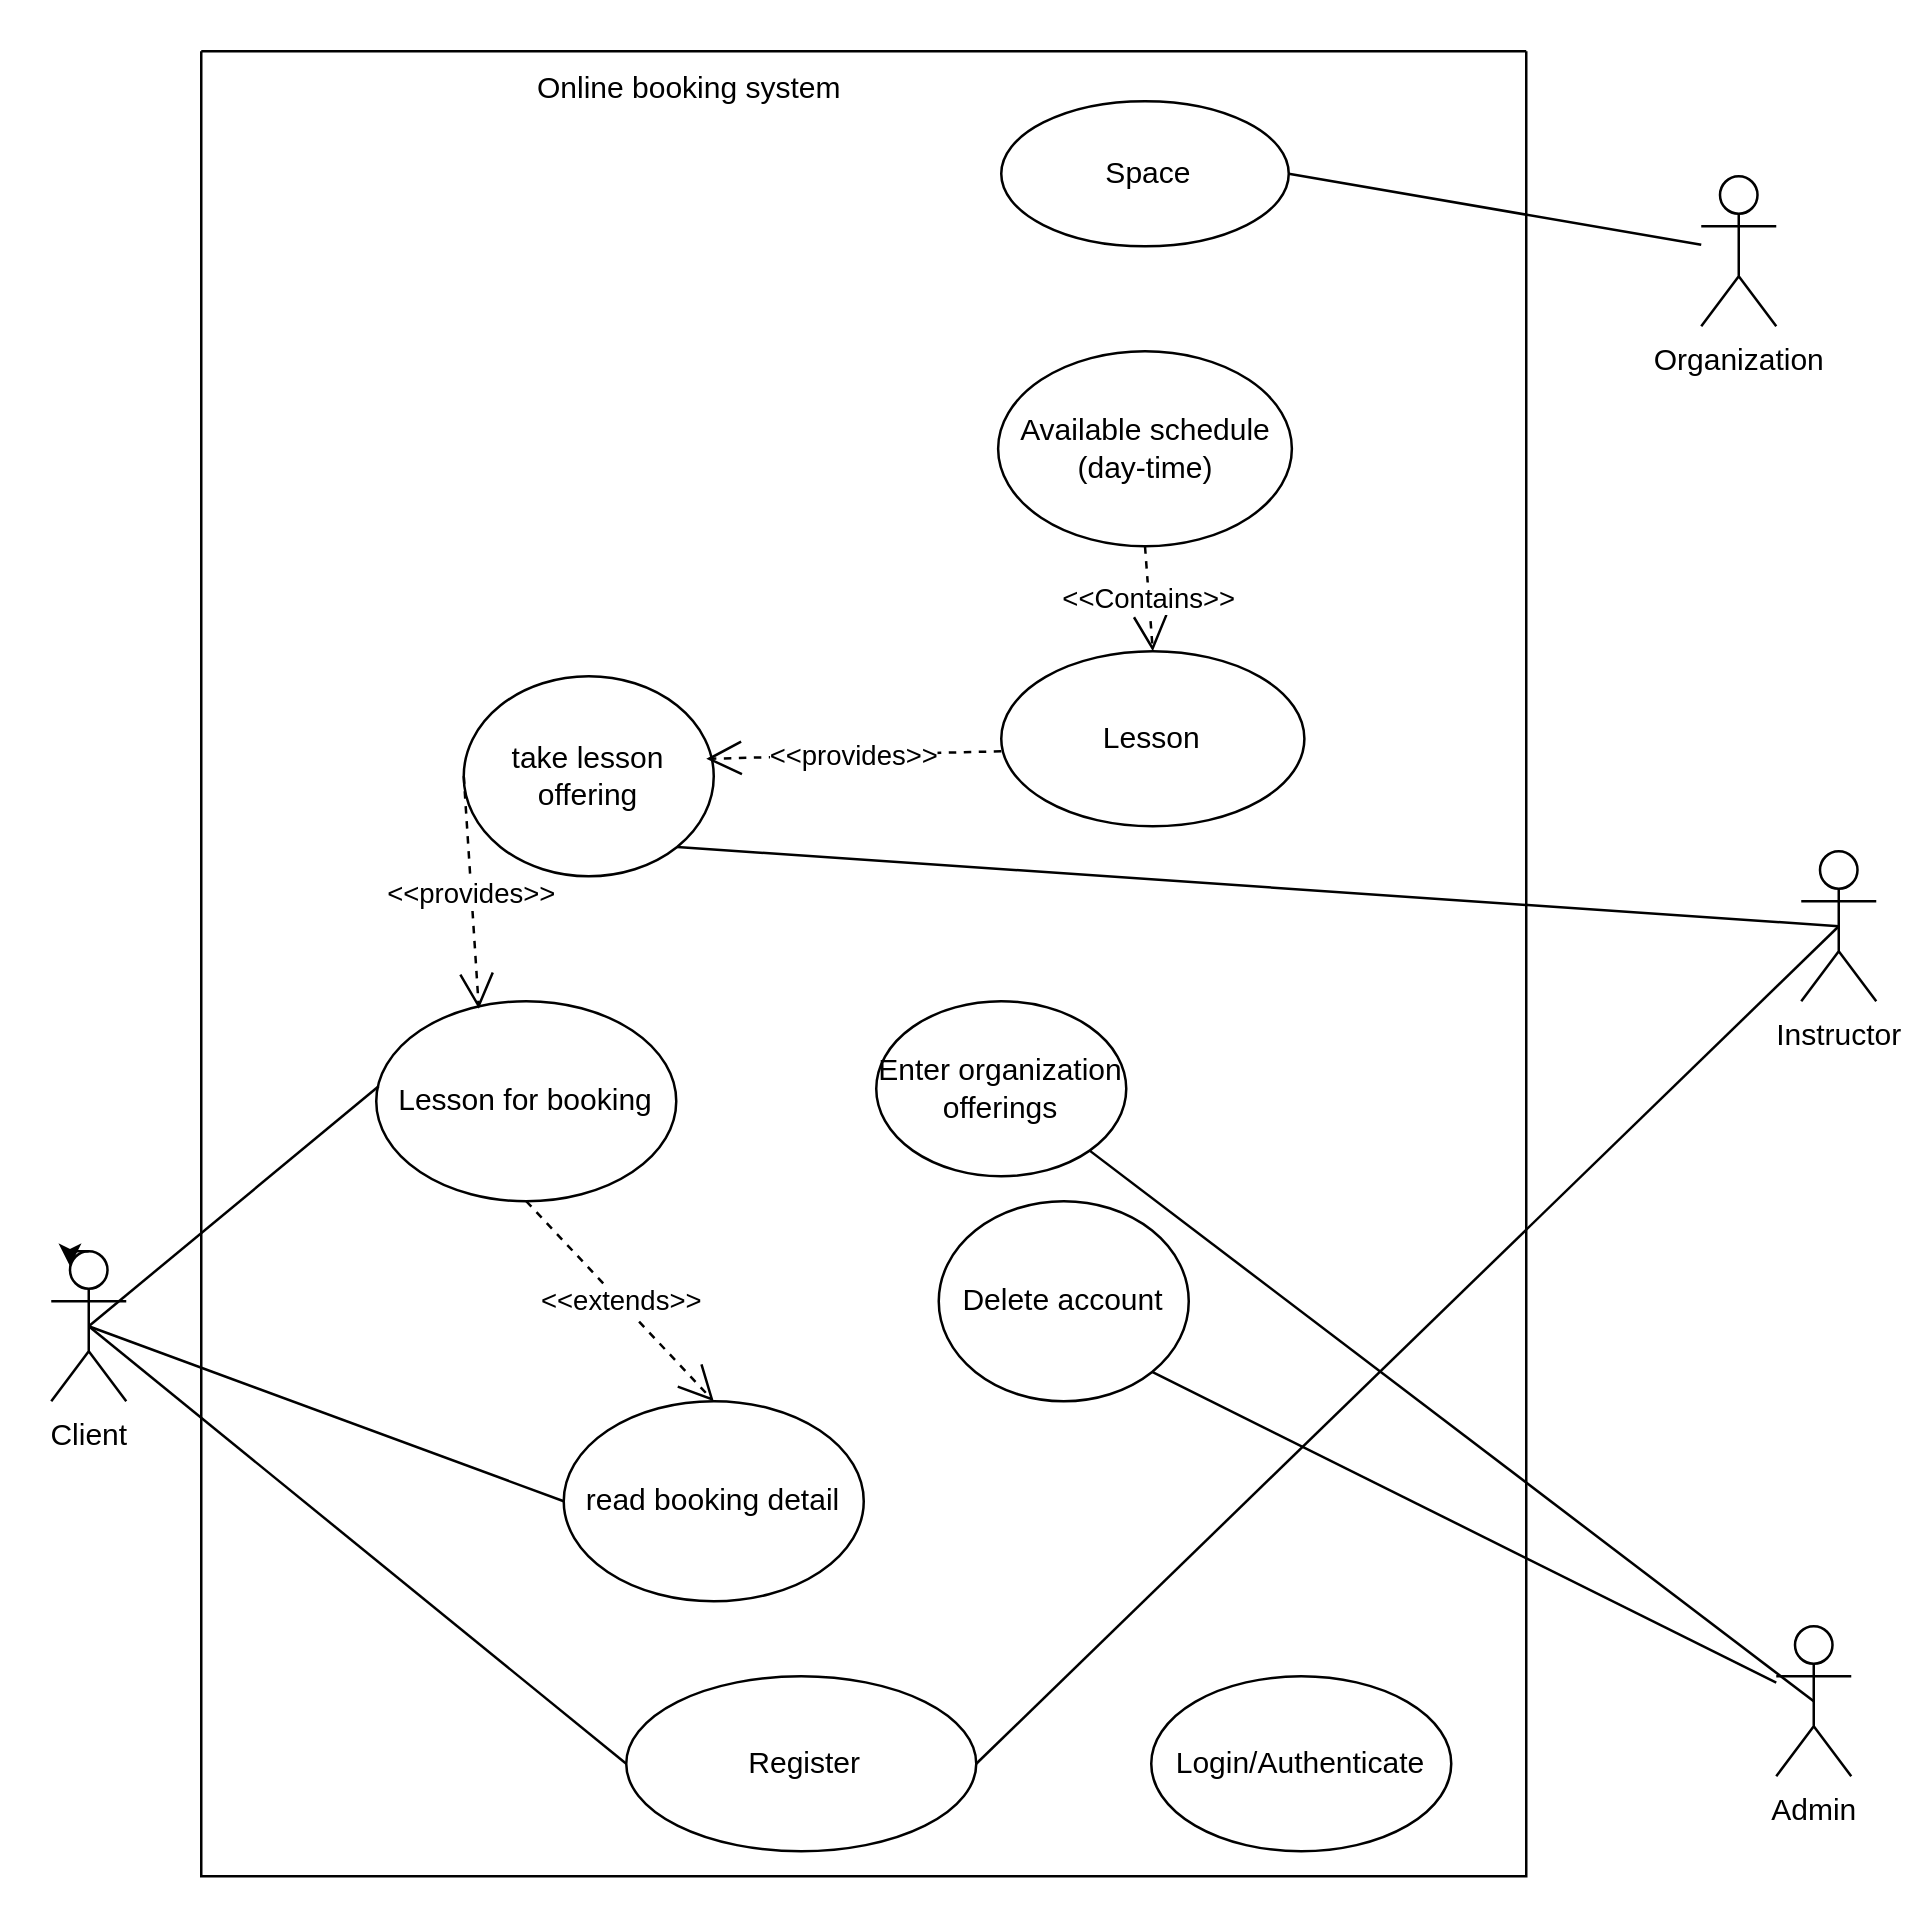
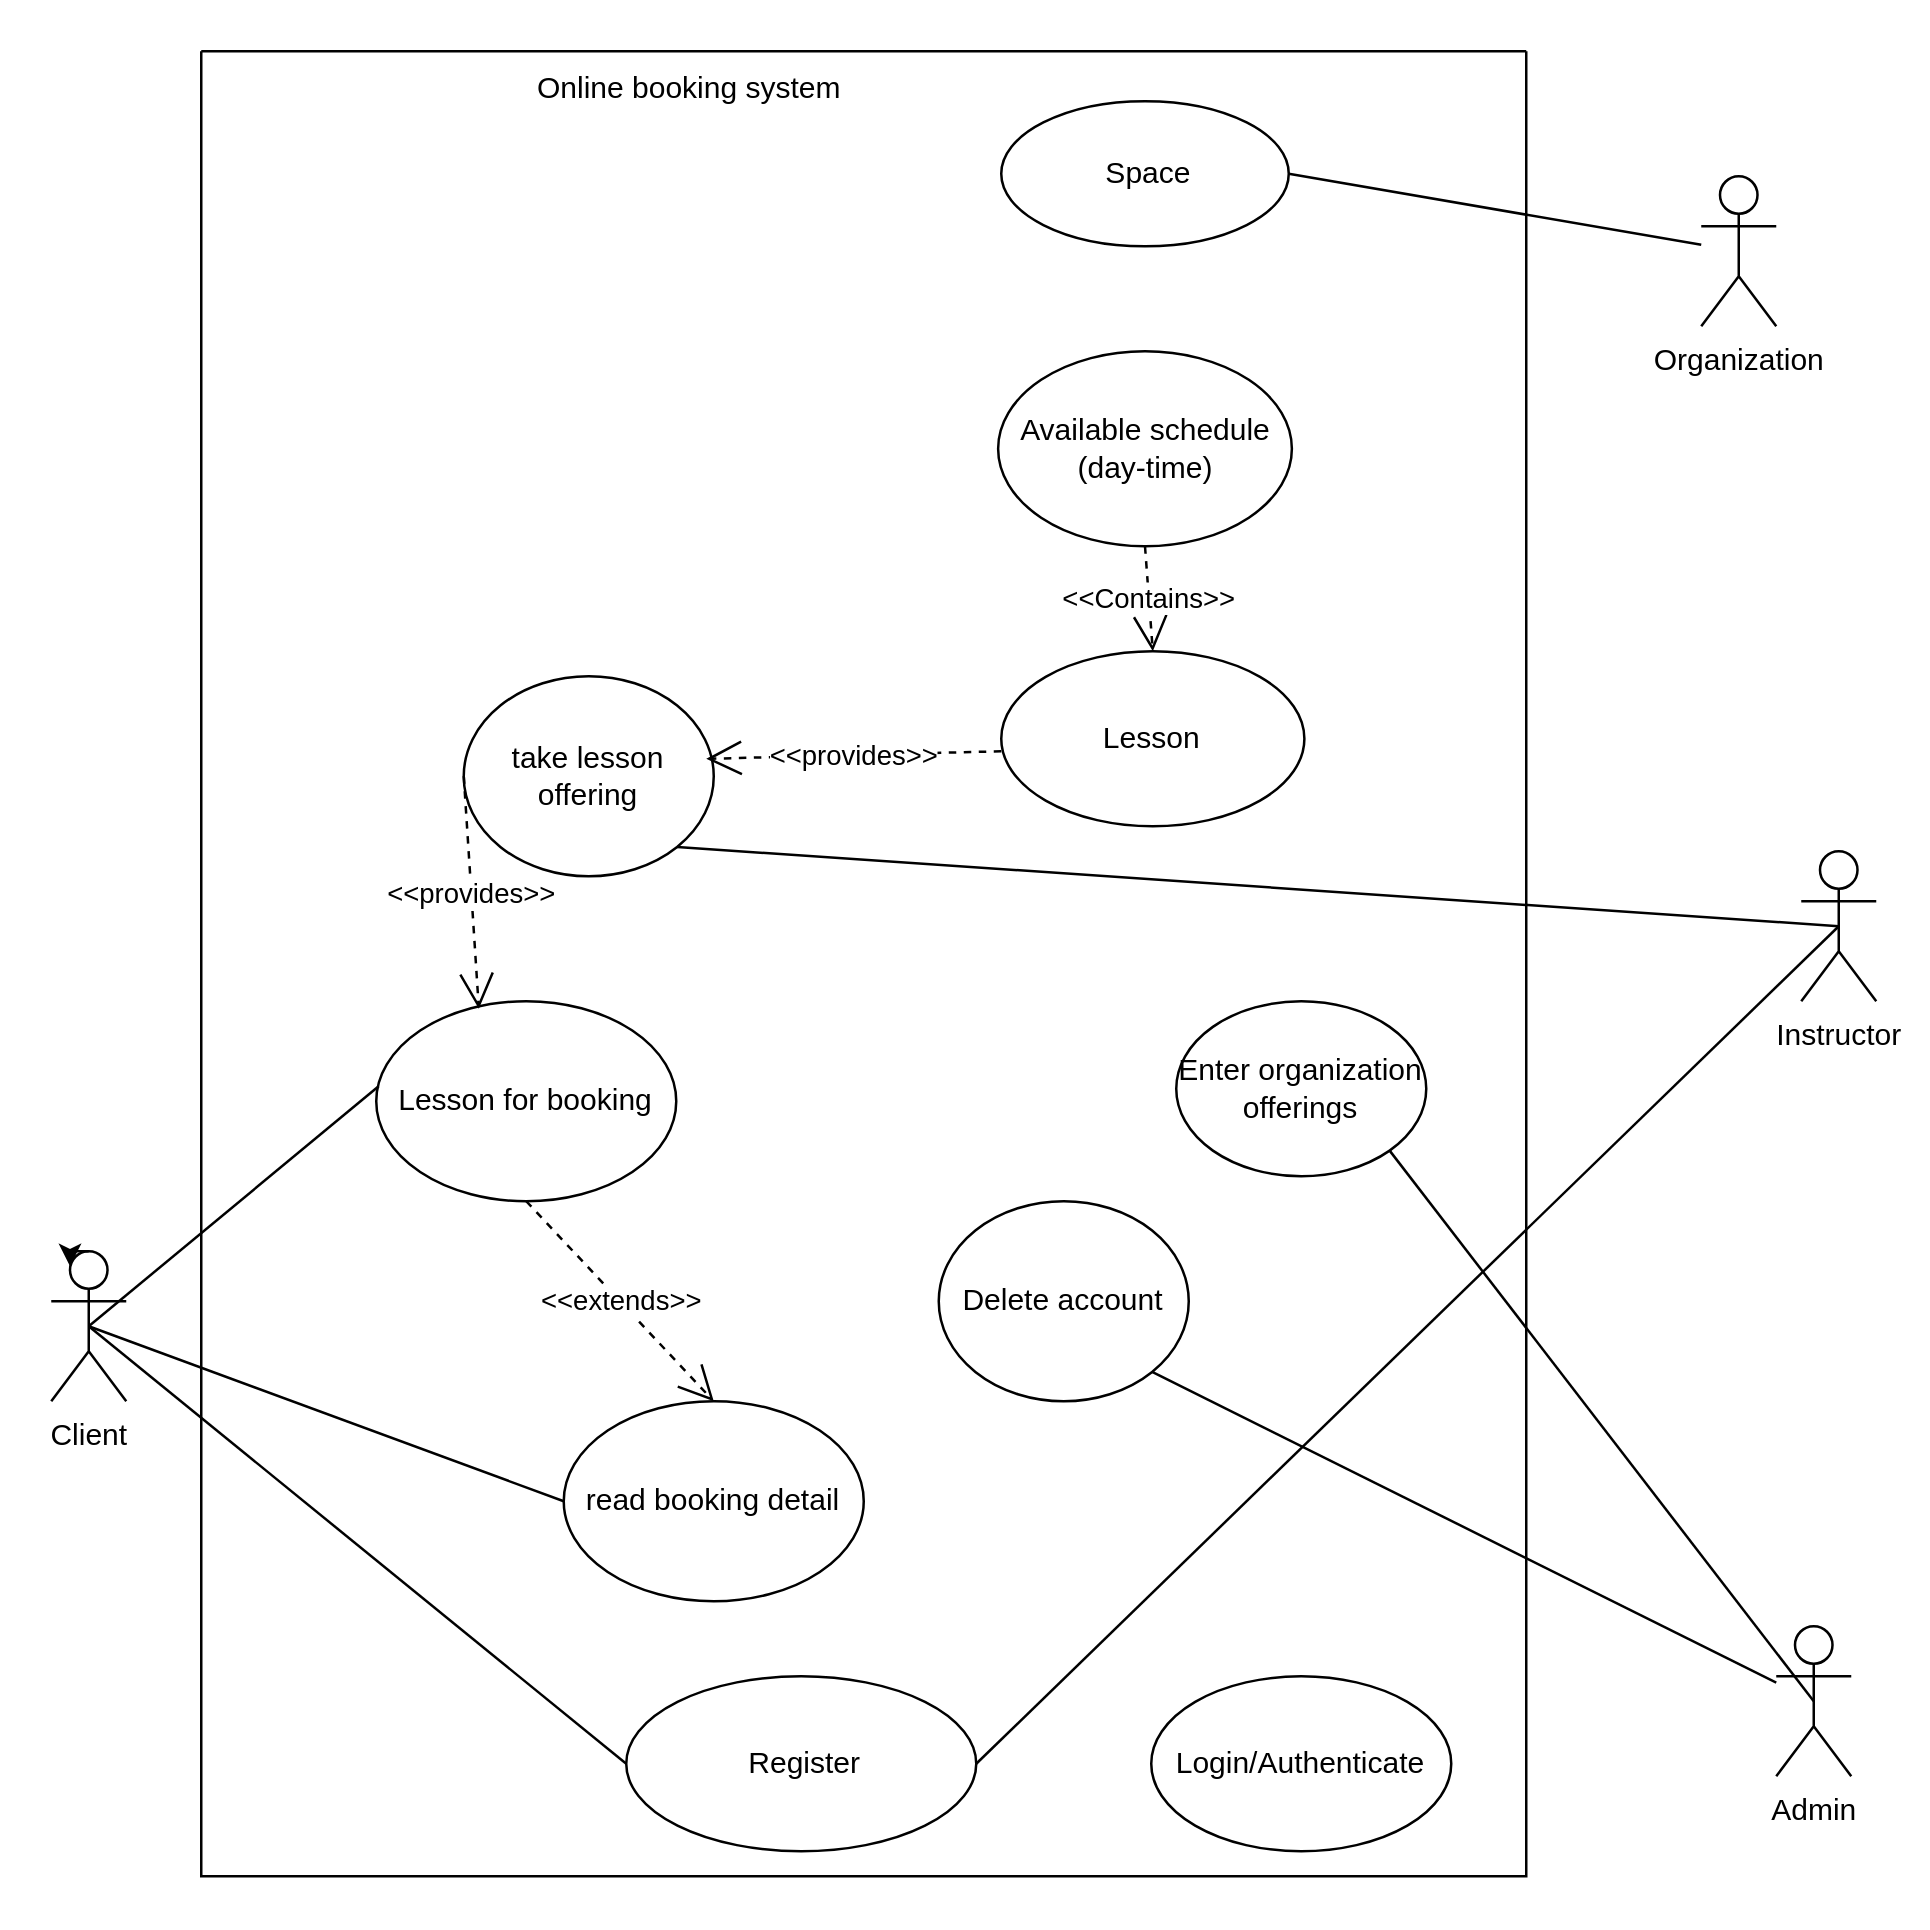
node "Enter organization offerings": moved (1001, 1089) -> (1301, 1089)
